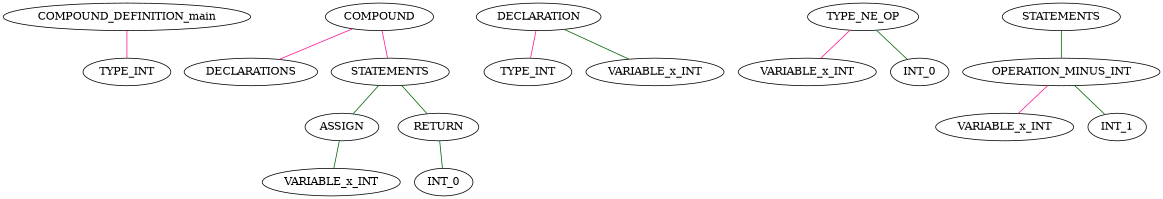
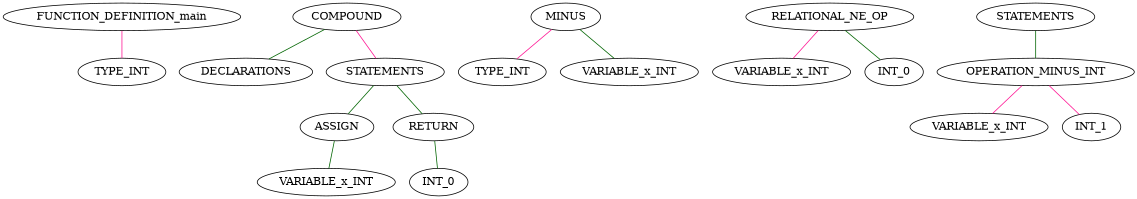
node "COMPOUND_DEFINITION_main": label "COMPOUND_DEFINITION_main" -> "FUNCTION_DEFINITION_main"
node "DECLARATION": label "DECLARATION" -> "MINUS"
node "TYPE_NE_OP": label "TYPE_NE_OP" -> "RELATIONAL_NE_OP"
edge "COMPOUND" -- "DECLARATIONS": color deeppink -> darkgreen
edge "OPERATION_MINUS_INT" -- "INT_1": color darkgreen -> deeppink
